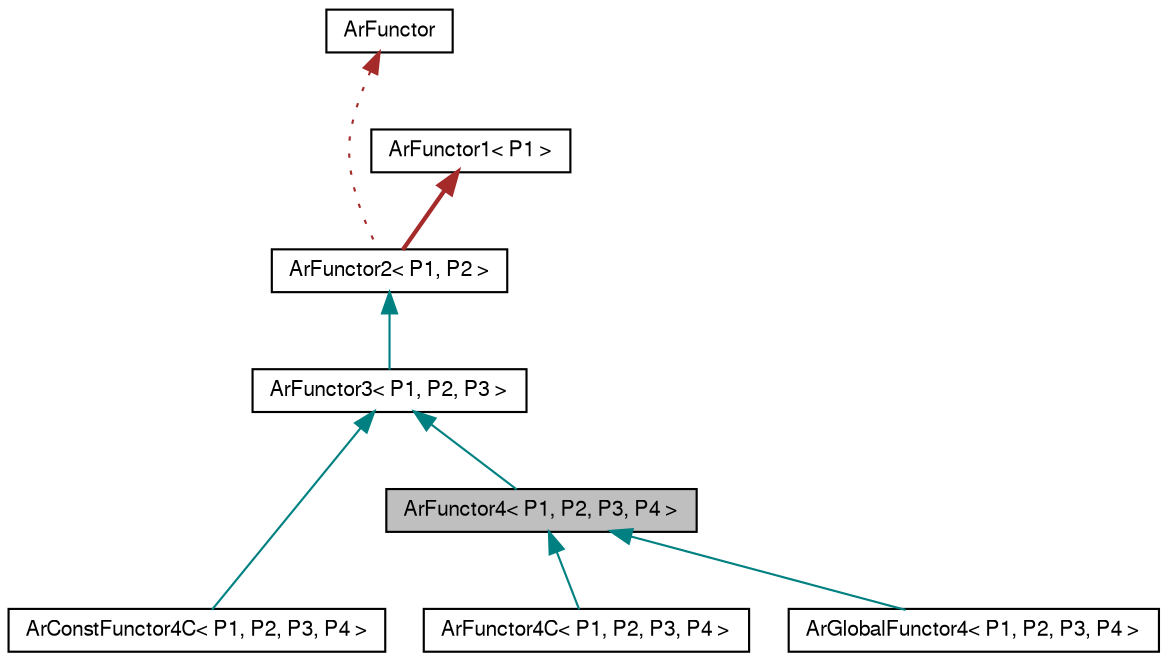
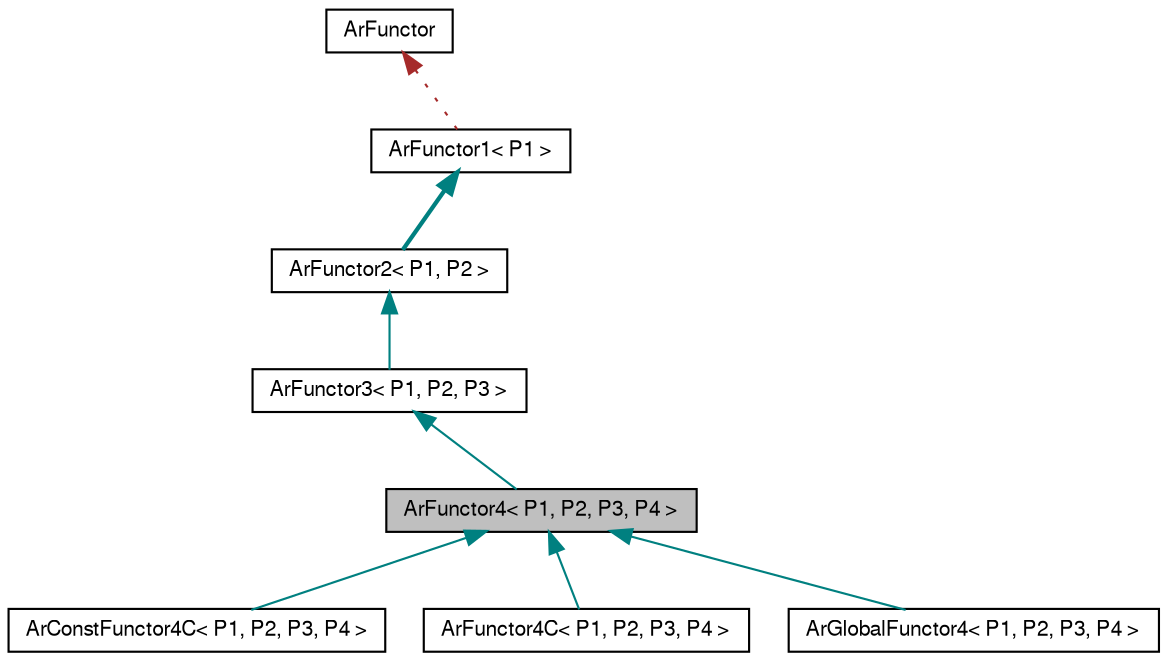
edge "ArFunctor2< P1, P2 >" -> "ArFunctor": now "ArFunctor1< P1 >" -> "ArFunctor"
edge "ArFunctor2< P1, P2 >" -> "ArFunctor1< P1 >": color brown -> teal
edge "ArConstFunctor4C< P1, P2, P3, P4 >" -> "ArFunctor3< P1, P2, P3 >": now "ArConstFunctor4C< P1, P2, P3, P4 >" -> "ArFunctor4< P1, P2, P3, P4 >"
